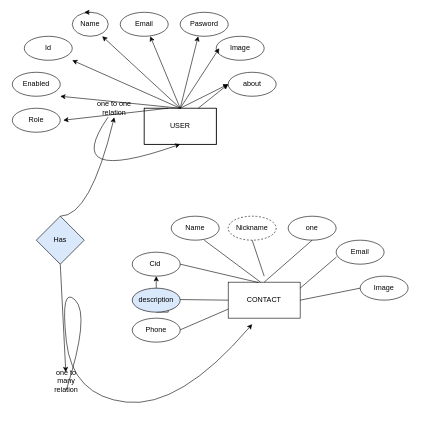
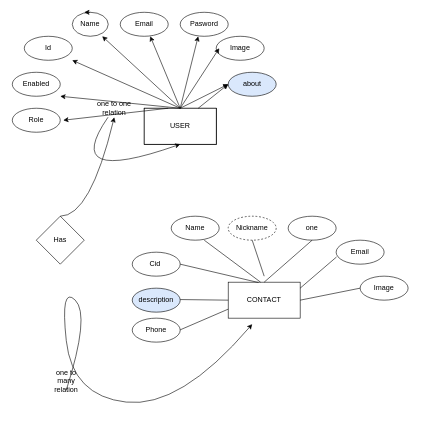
node "about": fillcolor #ffffff -> #dae8fc
node "Has": fillcolor #dae8fc -> #ffffff
edge "description" -> "Cid": removed
edge "Has" -> "one to many relation": removed
